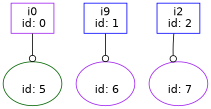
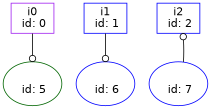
node "i9 id: 1": label "i9 id: 1" -> "i1 id: 1"
edge "i2 id: 2" -> "id: 7": reversed
node "id: 6": color purple -> blue
node "id: 7": color purple -> blue
